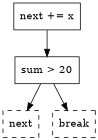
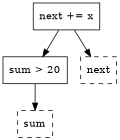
edge "sum > 20" -> "next": now "next += x" -> "next"
node "break": label "break" -> "sum"
